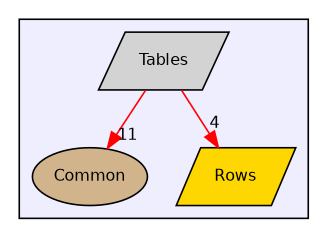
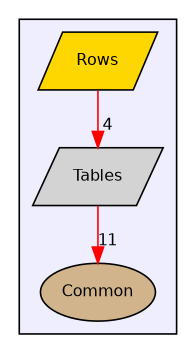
edge "Tables" -> "Rows": reversed
